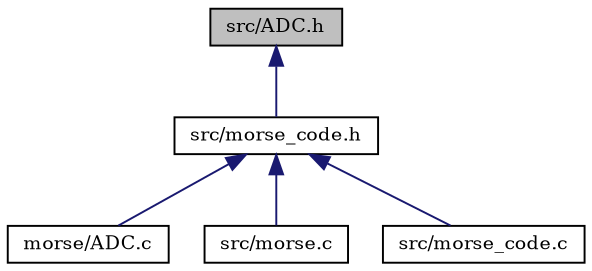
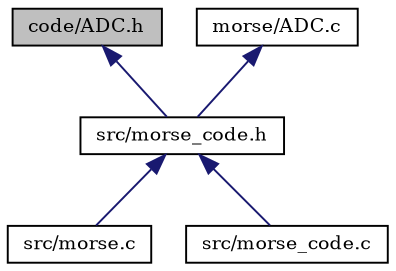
node "src/ADC.h": label "src/ADC.h" -> "code/ADC.h"
edge "morse/ADC.c" -> "src/morse_code.h": reversed
